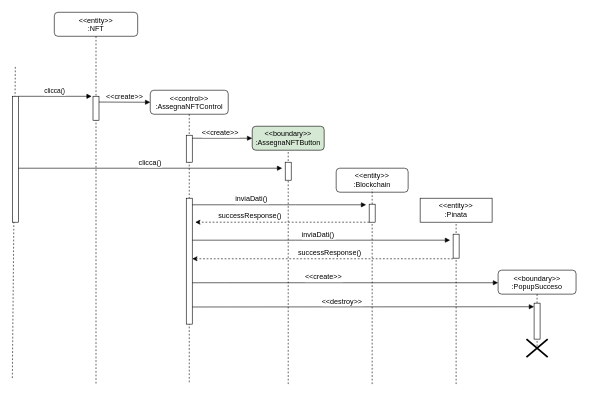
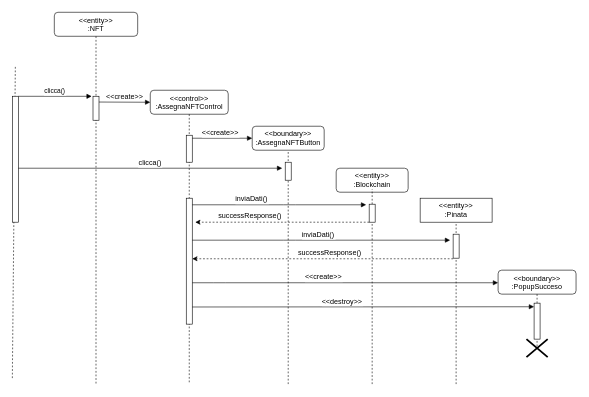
node "<<boundary>> :AssegnaNFTButton": fillcolor #d5e8d4 -> #ffffff
